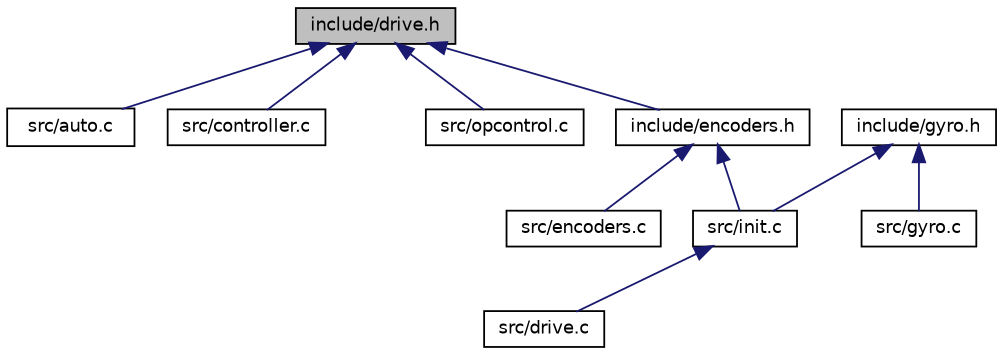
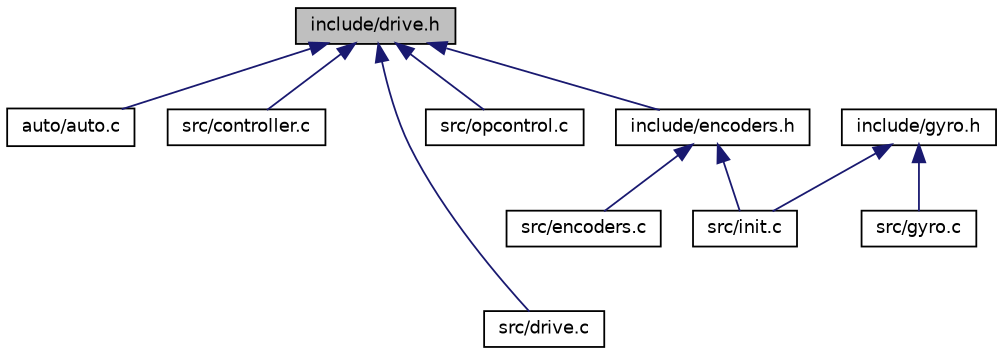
node "src/auto.c": label "src/auto.c" -> "auto/auto.c"
edge "src/drive.c" -> "src/init.c": now "src/drive.c" -> "include/drive.h"
